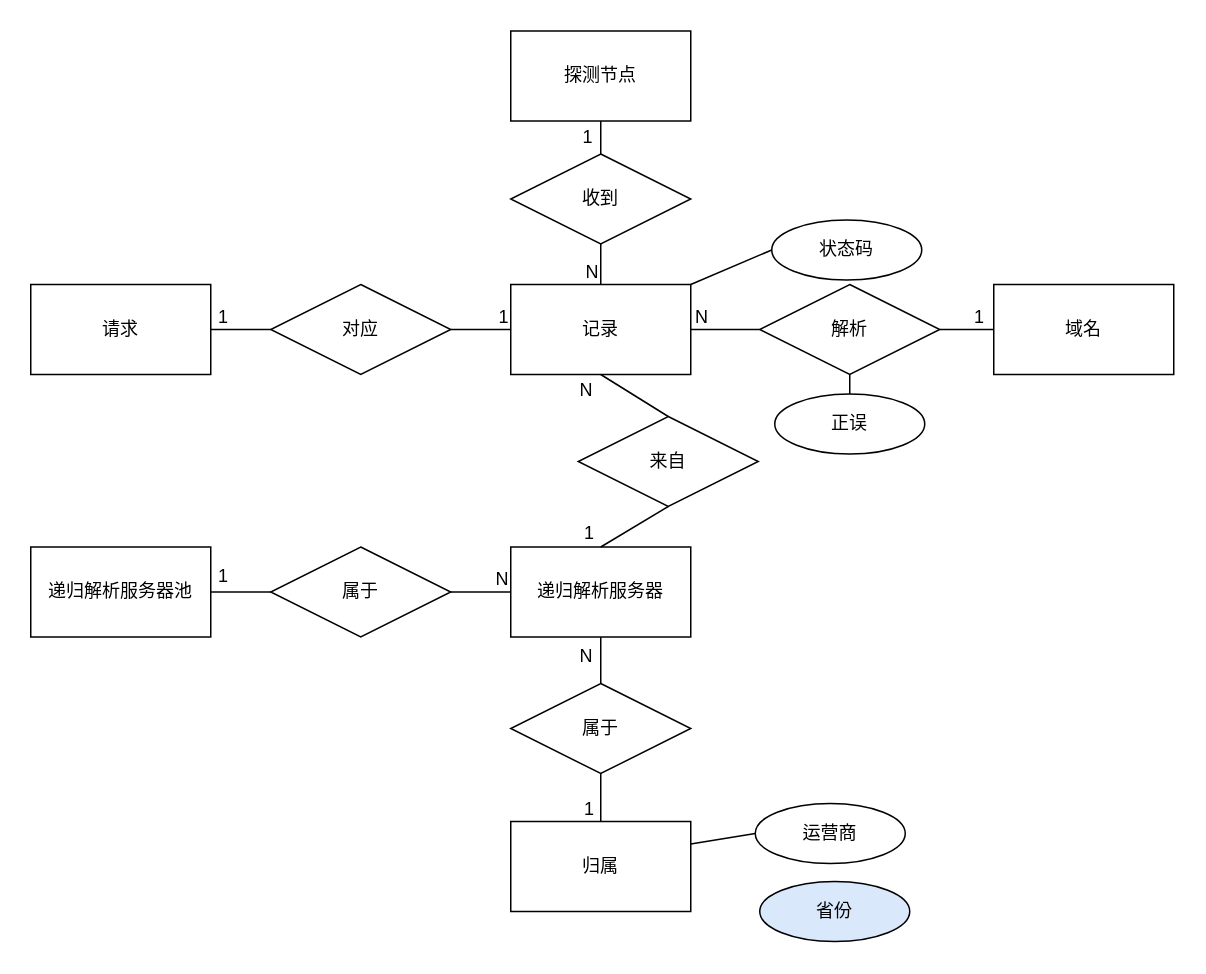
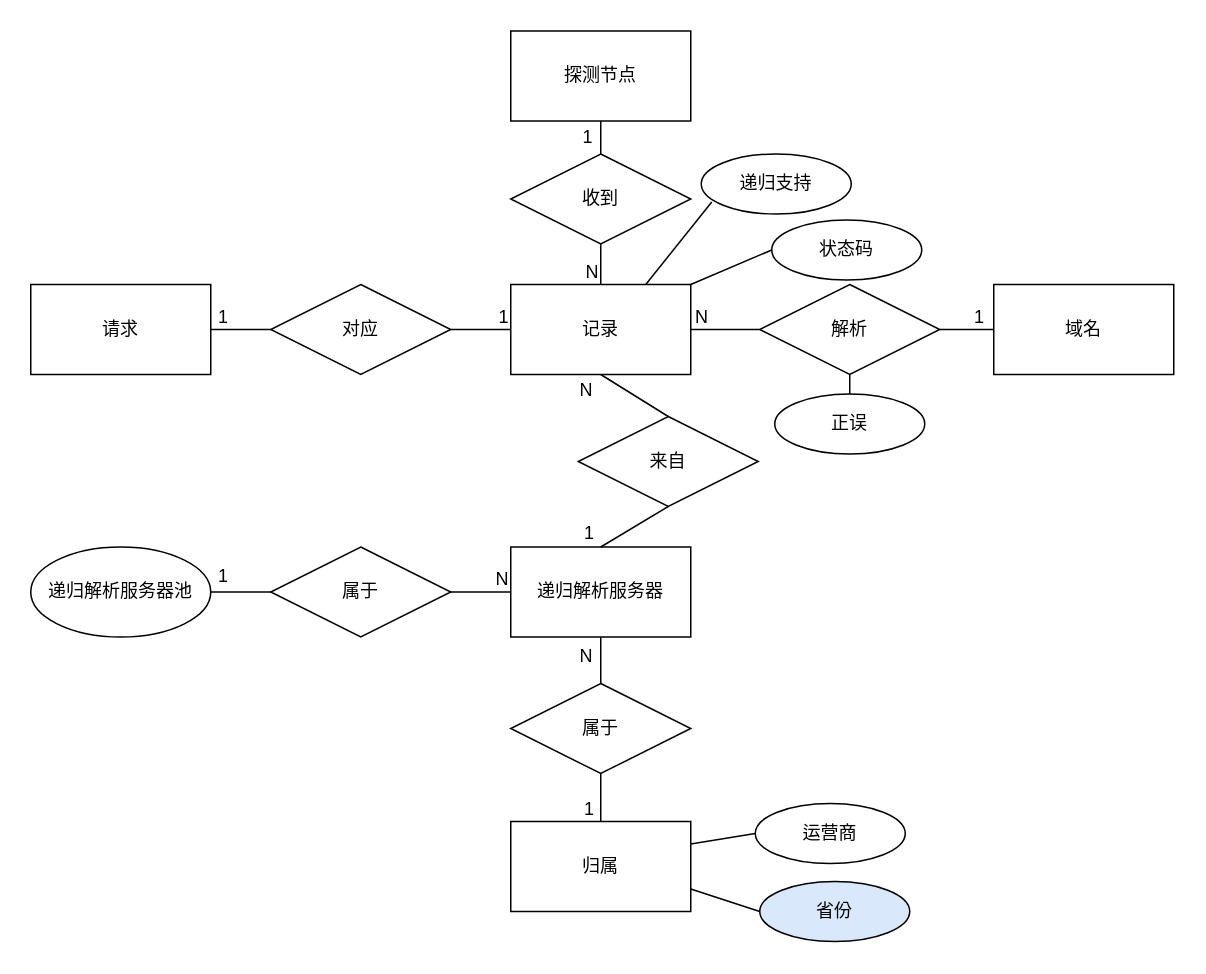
node "递归支持": added
edge "递归支持" -- "记录": added
node "递归解析服务器池": shape rectangle -> ellipse
edge "归属" -- "省份": added
